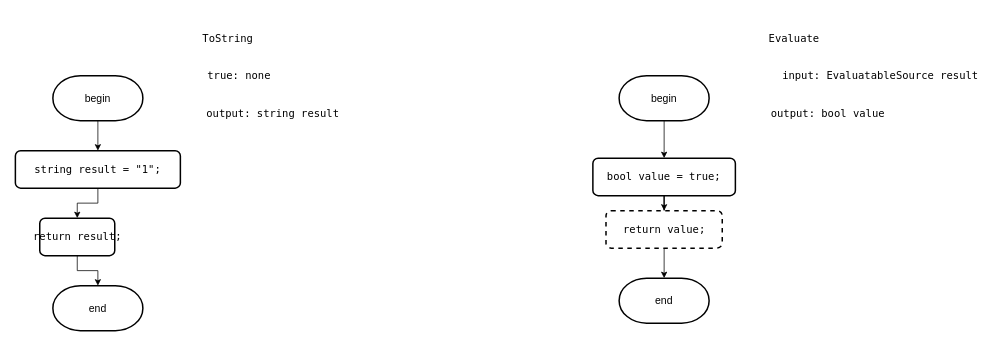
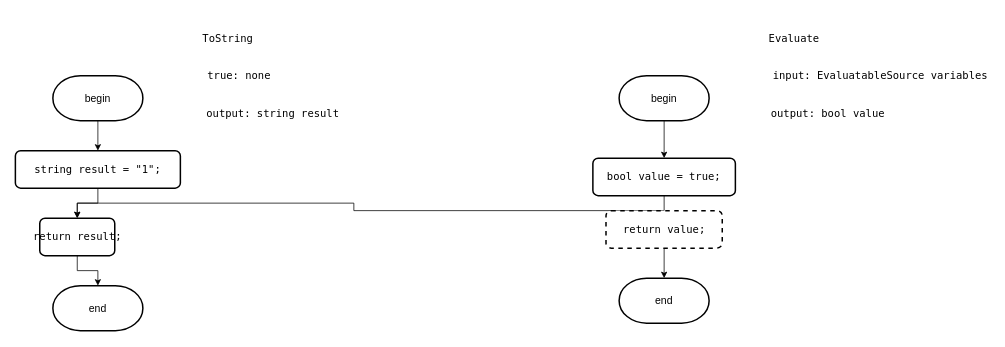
node "input: EvaluatableSource result": label "input: EvaluatableSource result" -> "input: EvaluatableSource variables"
edge "bool value = true;" -> "return value;": now "bool value = true;" -> "return result;"
